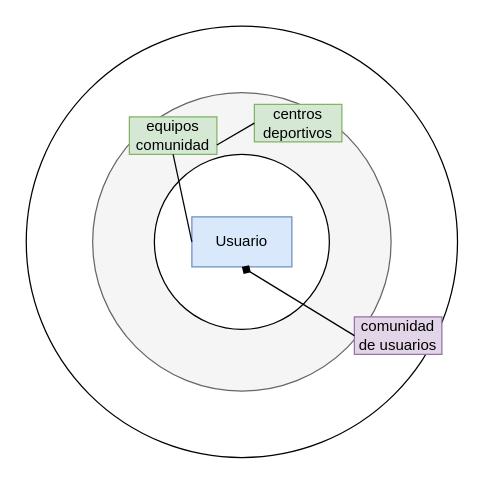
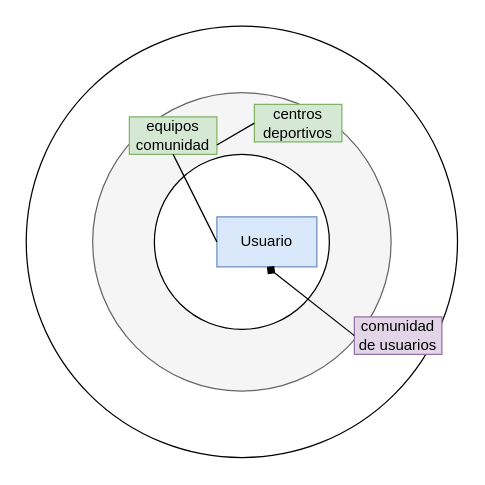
node "Usuario": moved (242, 242) -> (267, 242)
